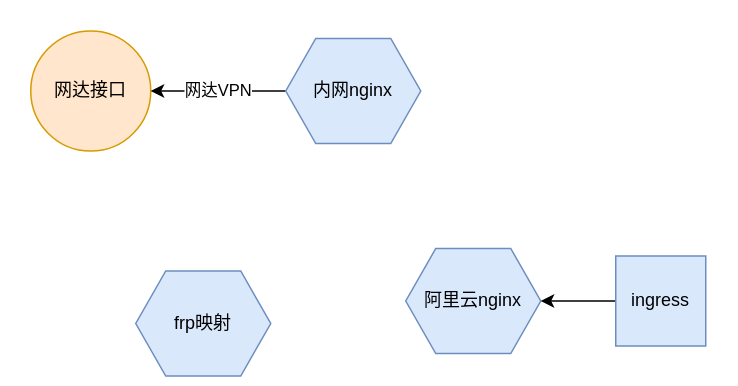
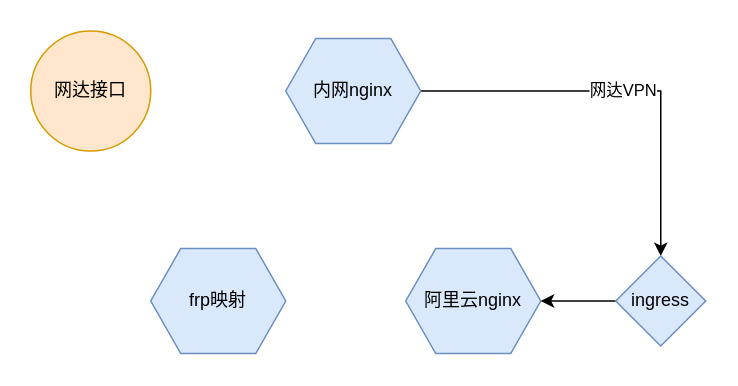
edge "内网nginx" -> "网达接口": now "内网nginx" -> "ingress"
node "ingress": shape rectangle -> diamond
node "frp映射": moved (203, 323) -> (218, 301)
